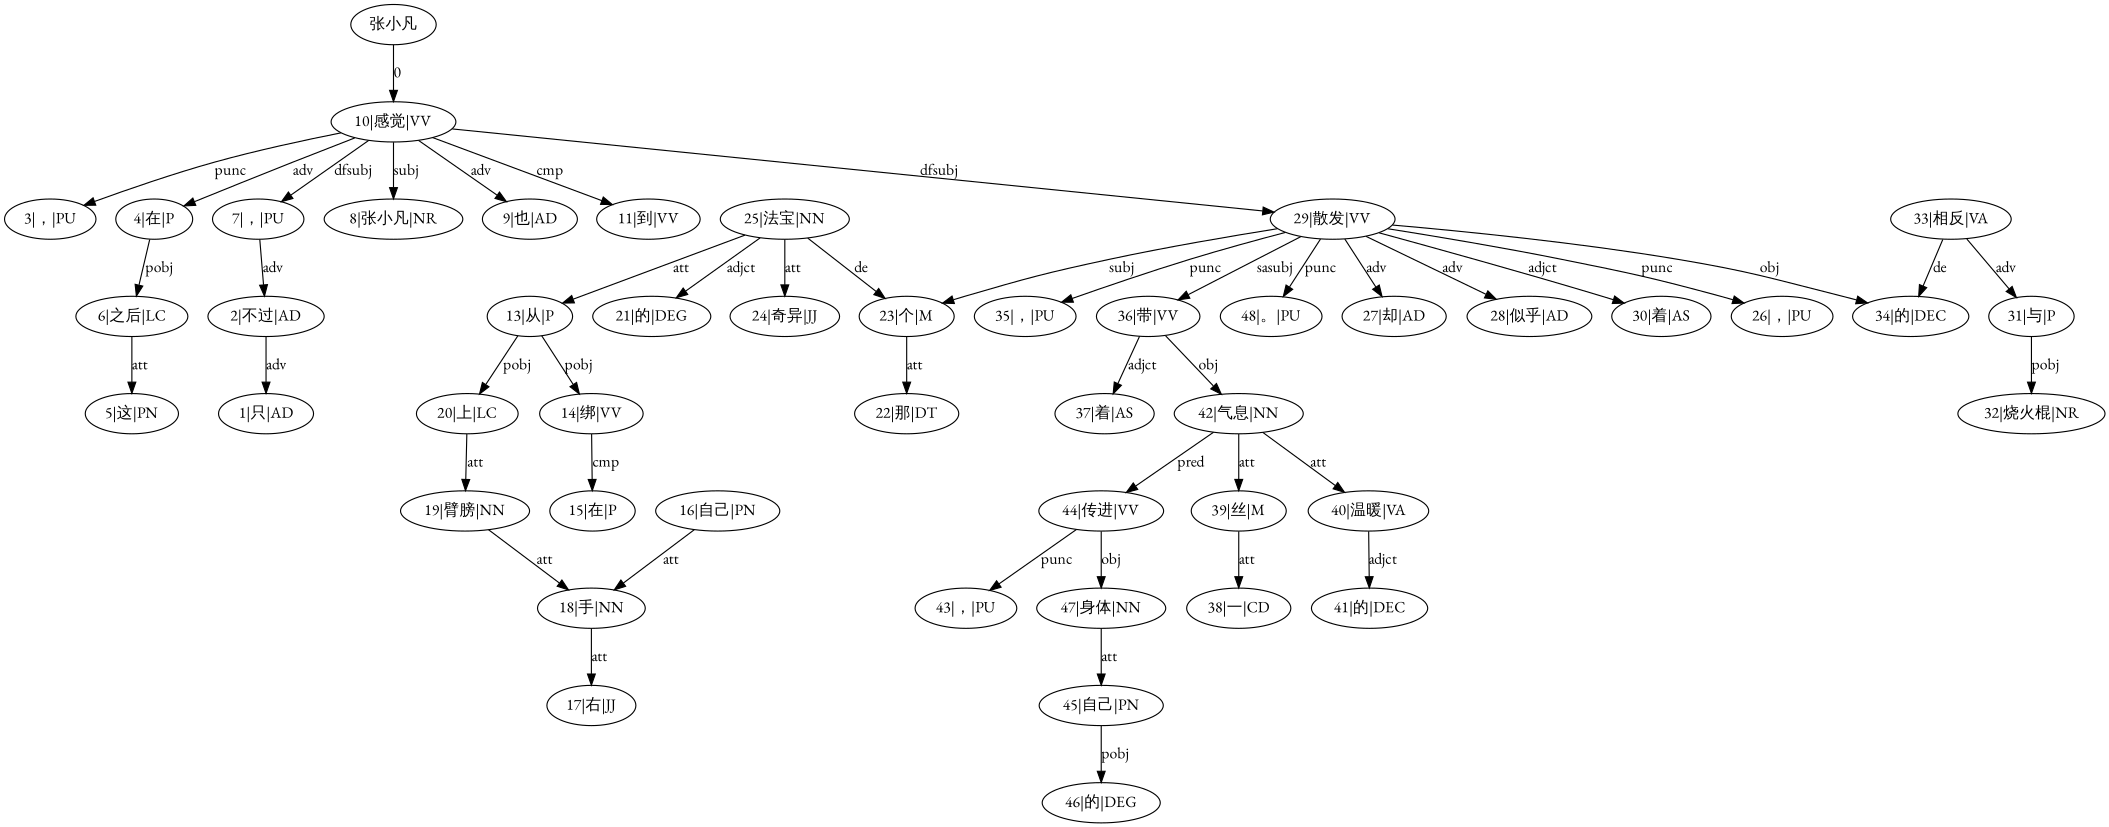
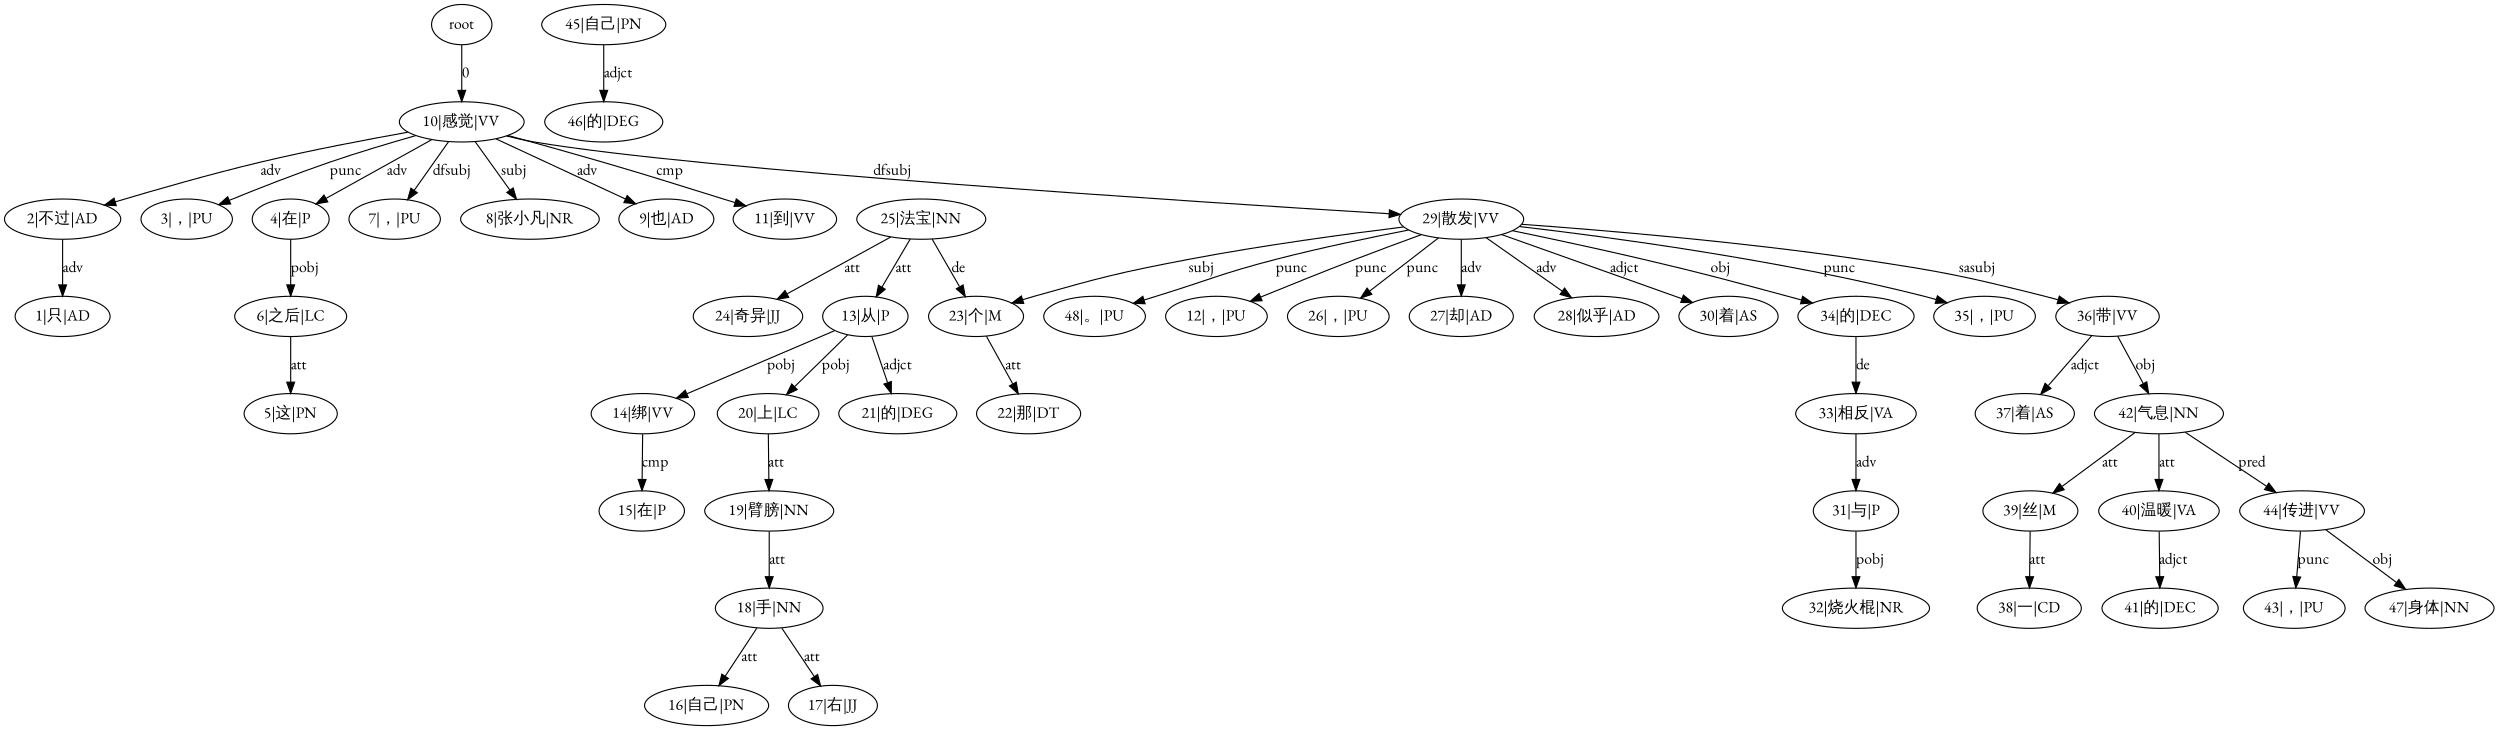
node "张小凡": label "张小凡" -> "root"
edge "7|，|PU" -> "2|不过|AD": now "10|感觉|VV" -> "2|不过|AD"
edge "33|相反|VA" -> "34|的|DEC": reversed
edge "25|法宝|NN" -> "21|的|DEG": now "13|从|P" -> "21|的|DEG"
node "12|，|PU": added
edge "16|自己|PN" -> "18|手|NN": reversed
edge "47|身体|NN" -> "45|自己|PN": removed, label "att"
edge "45|自己|PN" -> "46|的|DEG": label "pobj" -> "adjct"
